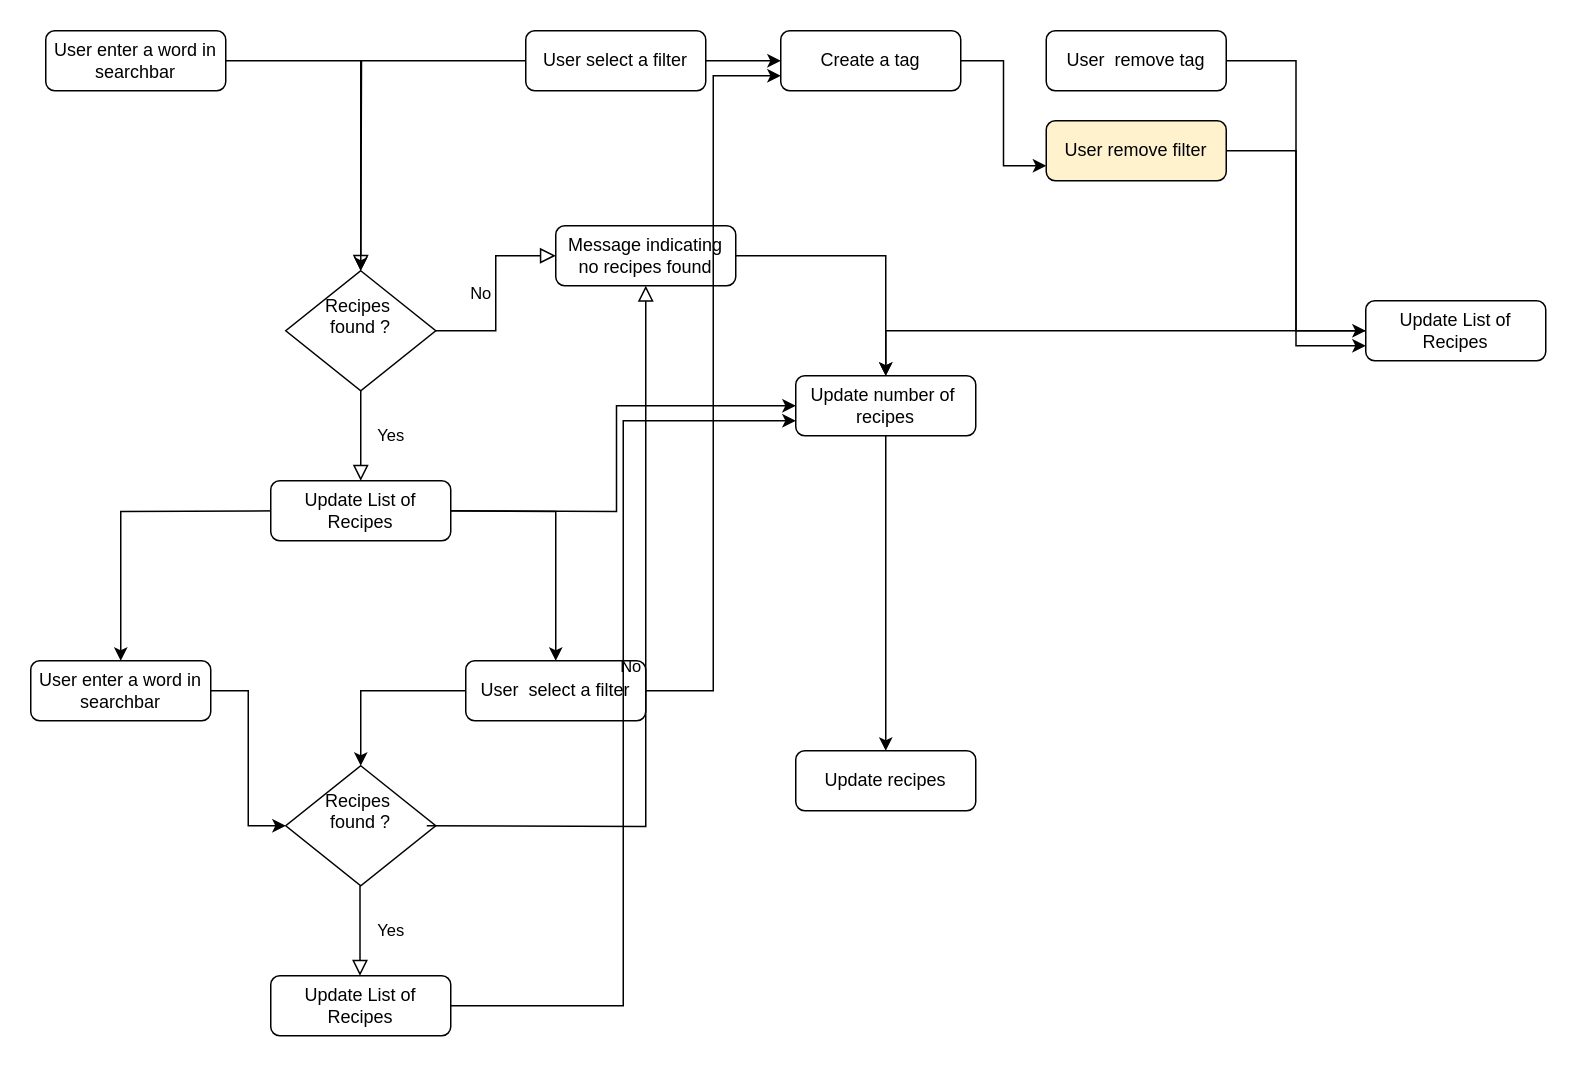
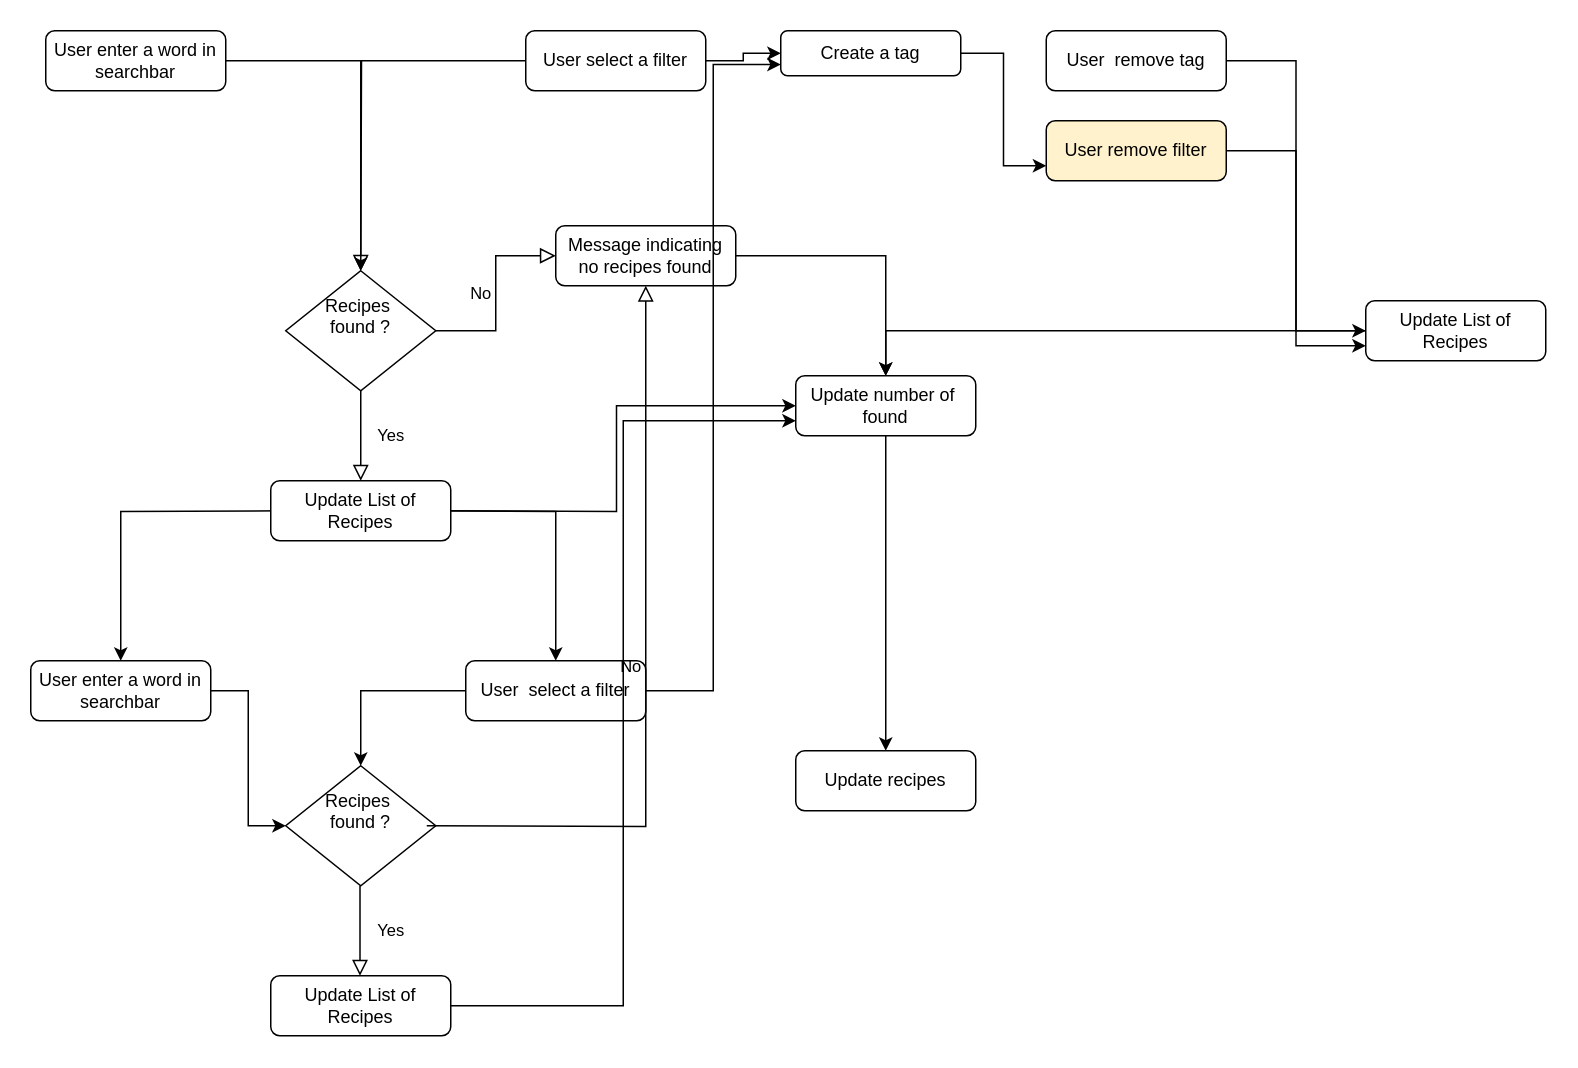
node "Create a tag": size 180x60 -> 180x45
node "Update number of recipes": label "Update number of recipes" -> "Update number of found"
